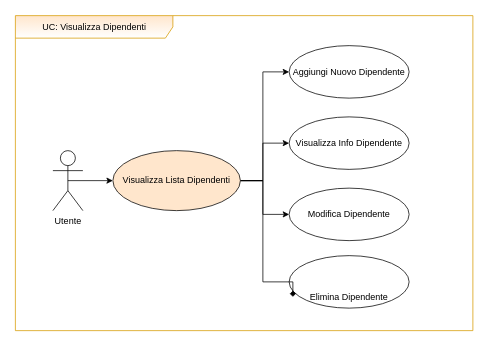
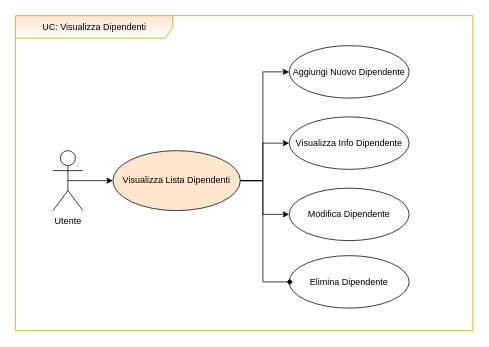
node "Elimina Dipendente": moved (349, 297) -> (349, 282)
